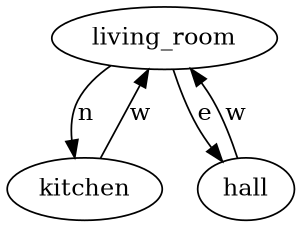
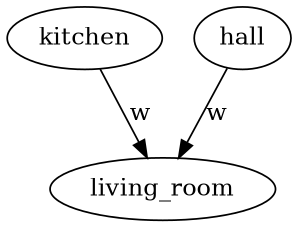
edge "living_room" -> "kitchen": removed, label "n"
edge "living_room" -> "hall": removed, label "e"
